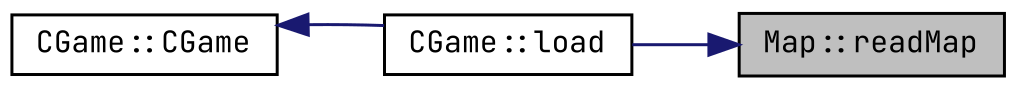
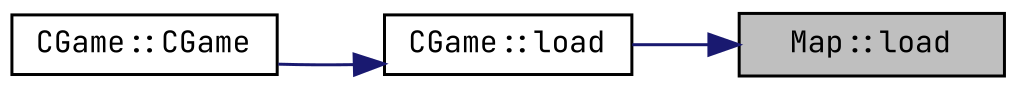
edge "CGame::load" -> "CGame::CGame": reversed
node "Map::readMap": label "Map::readMap" -> "Map::load"
